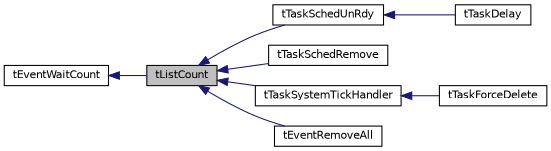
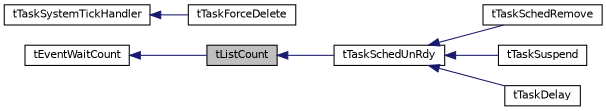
node "tTaskSuspend": added
edge "tTaskSchedRemove" -> "tListCount": now "tTaskSchedRemove" -> "tTaskSchedUnRdy"
edge "tTaskSystemTickHandler" -> "tListCount": removed
node "tEventRemoveAll": removed
